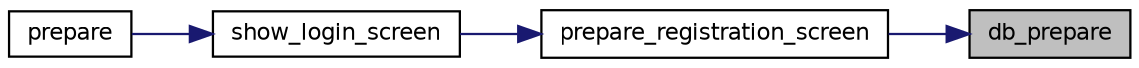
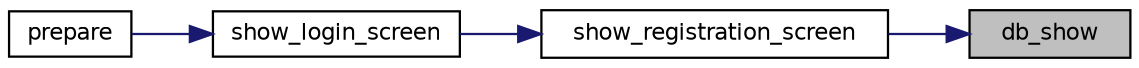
node "prepare_registration_screen": label "prepare_registration_screen" -> "show_registration_screen"
node "db_prepare": label "db_prepare" -> "db_show"
